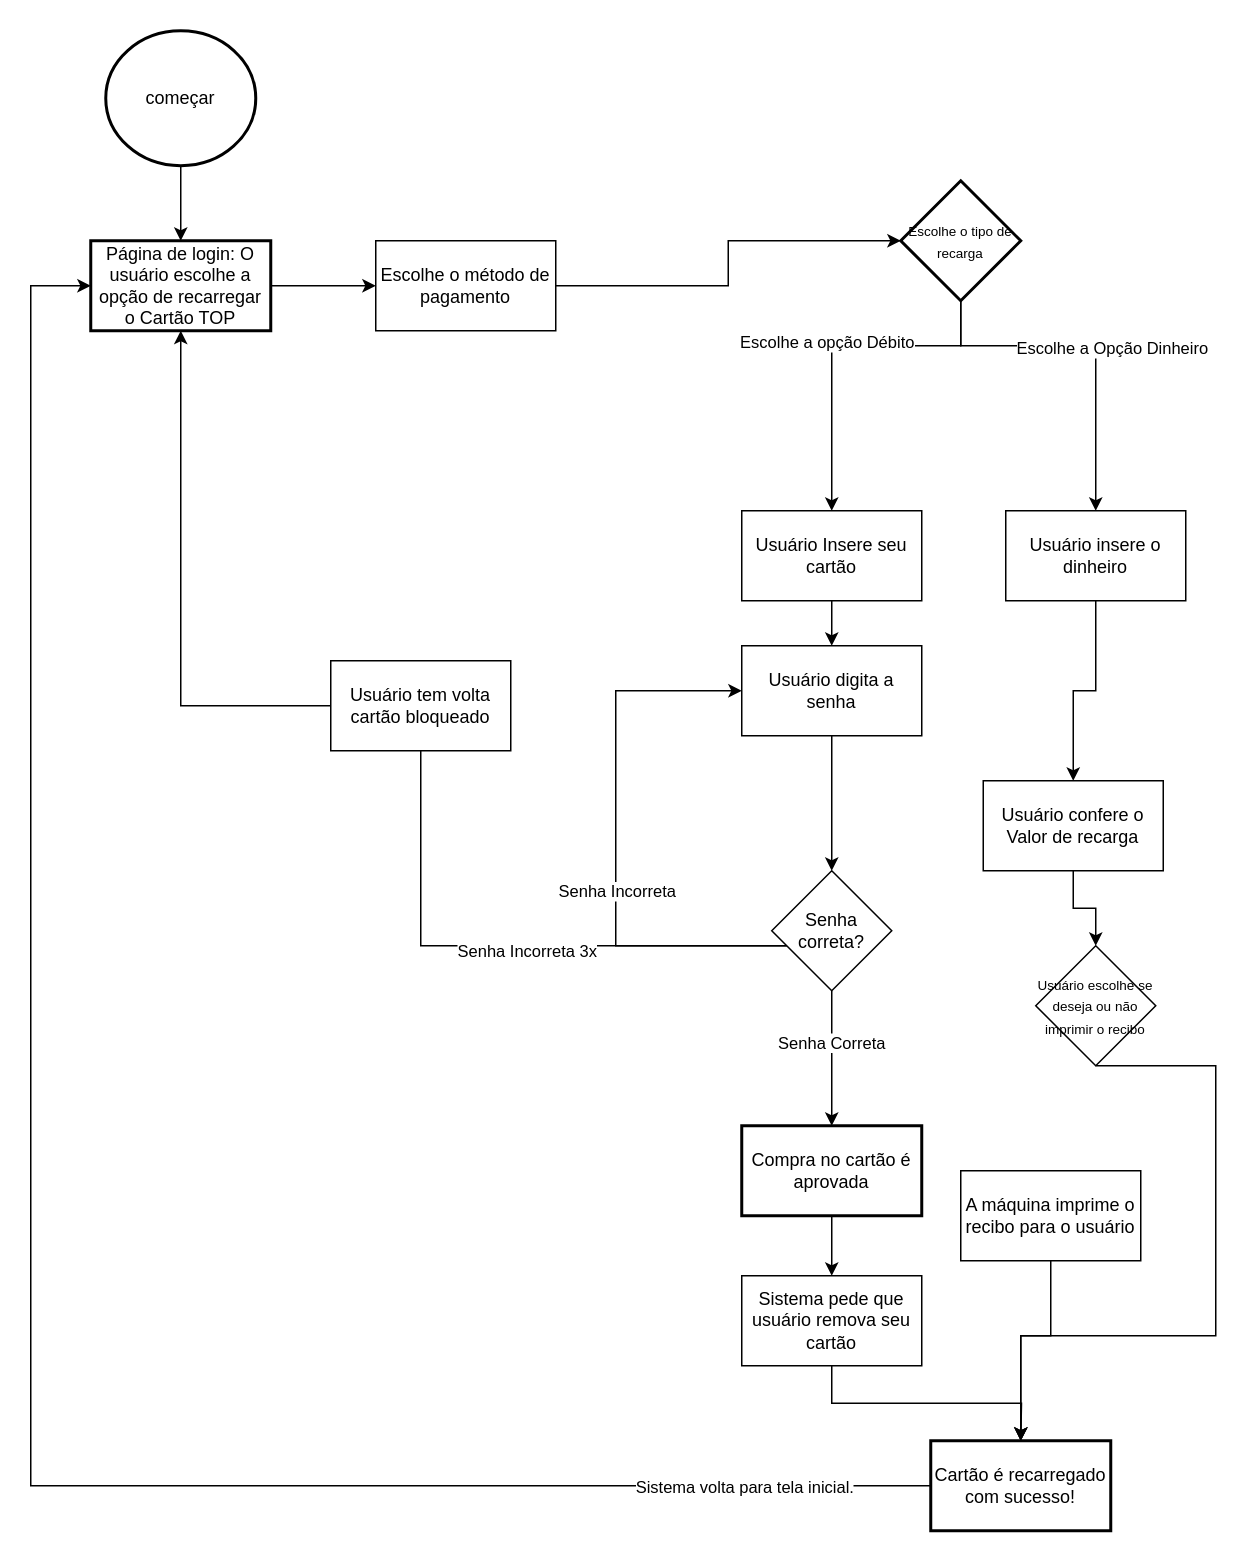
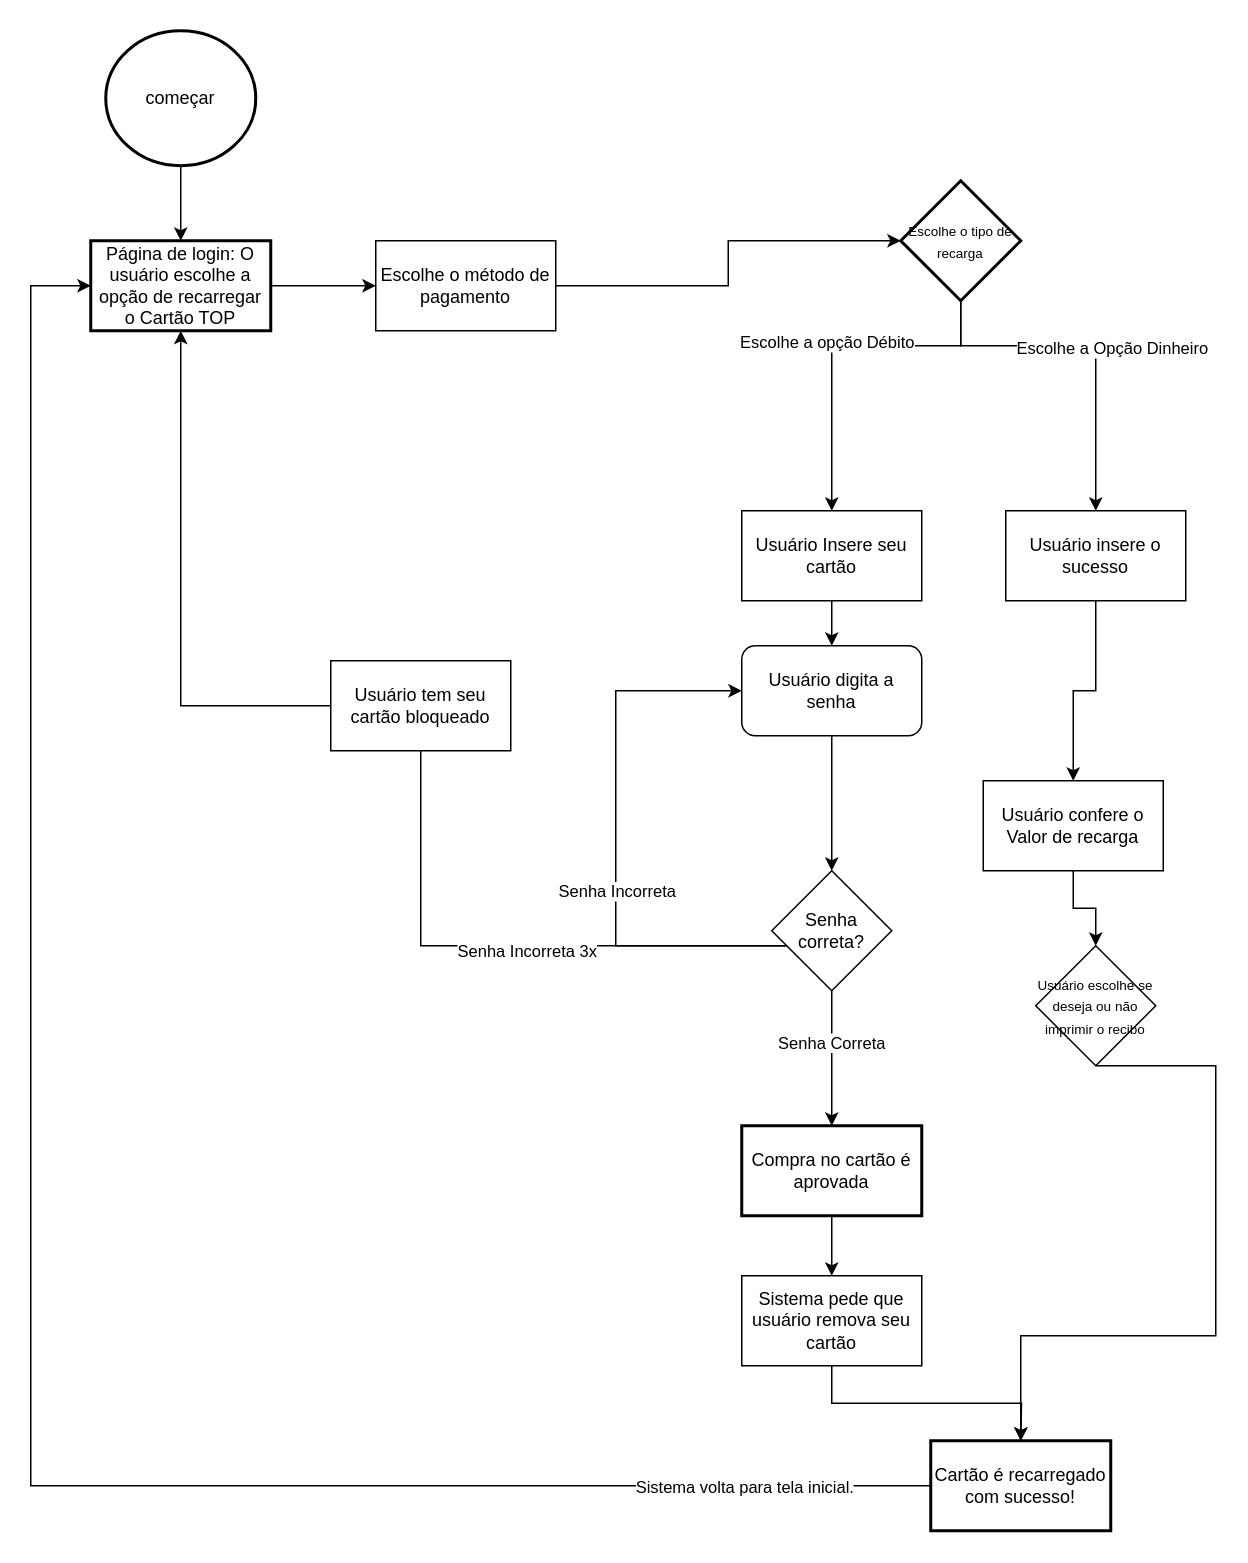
node "Usuário insere o dinheiro": label "Usuário insere o dinheiro" -> "Usuário insere o sucesso"
node "Usuário digita a senha": shape rectangle -> rounded rectangle
node "Usuário tem volta cartão bloqueado": label "Usuário tem volta cartão bloqueado" -> "Usuário tem seu cartão bloqueado"
node "A máquina imprime o recibo para o usuário": removed
edge "A máquina imprime o recibo para o usuário" -> "Cartão é recarregado com sucesso!": removed
